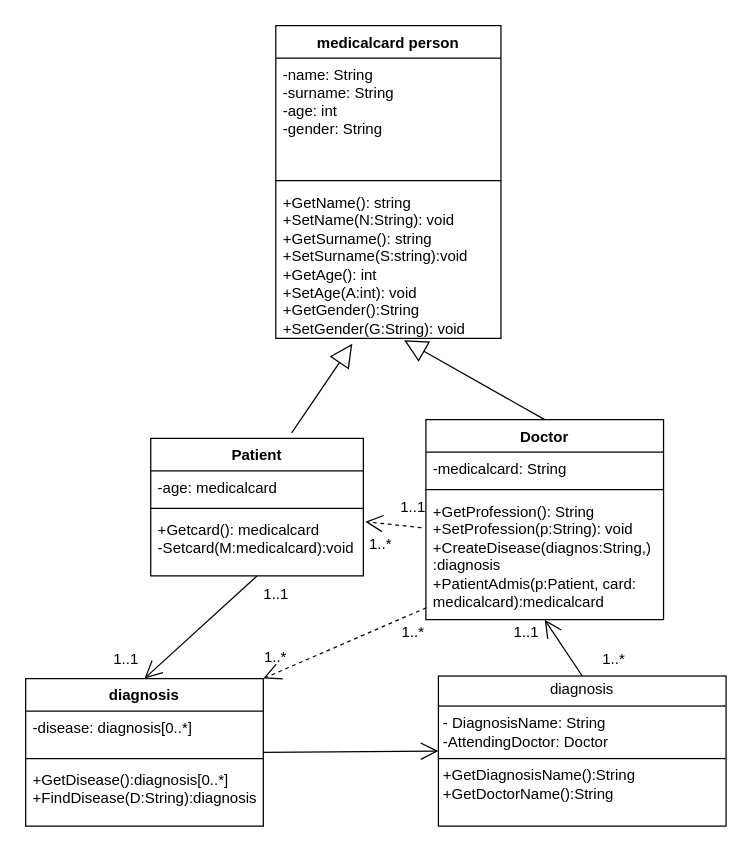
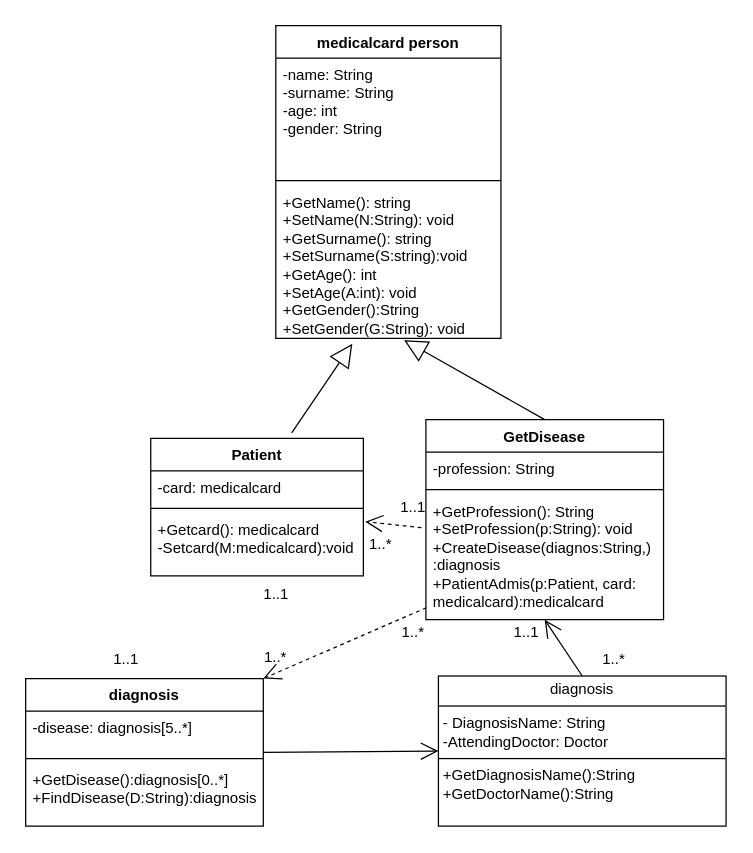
node "Doctor": label "Doctor" -> "GetDisease"
node "-medicalcard: String": label "-medicalcard: String" -> "-profession: String"
node "-age: medicalcard": label "-age: medicalcard" -> "-card: medicalcard"
edge "Patient" -> "diagnosis": removed
node "-disease: diagnosis[0..*]": label "-disease: diagnosis[0..*]" -> "-disease: diagnosis[5..*]"
